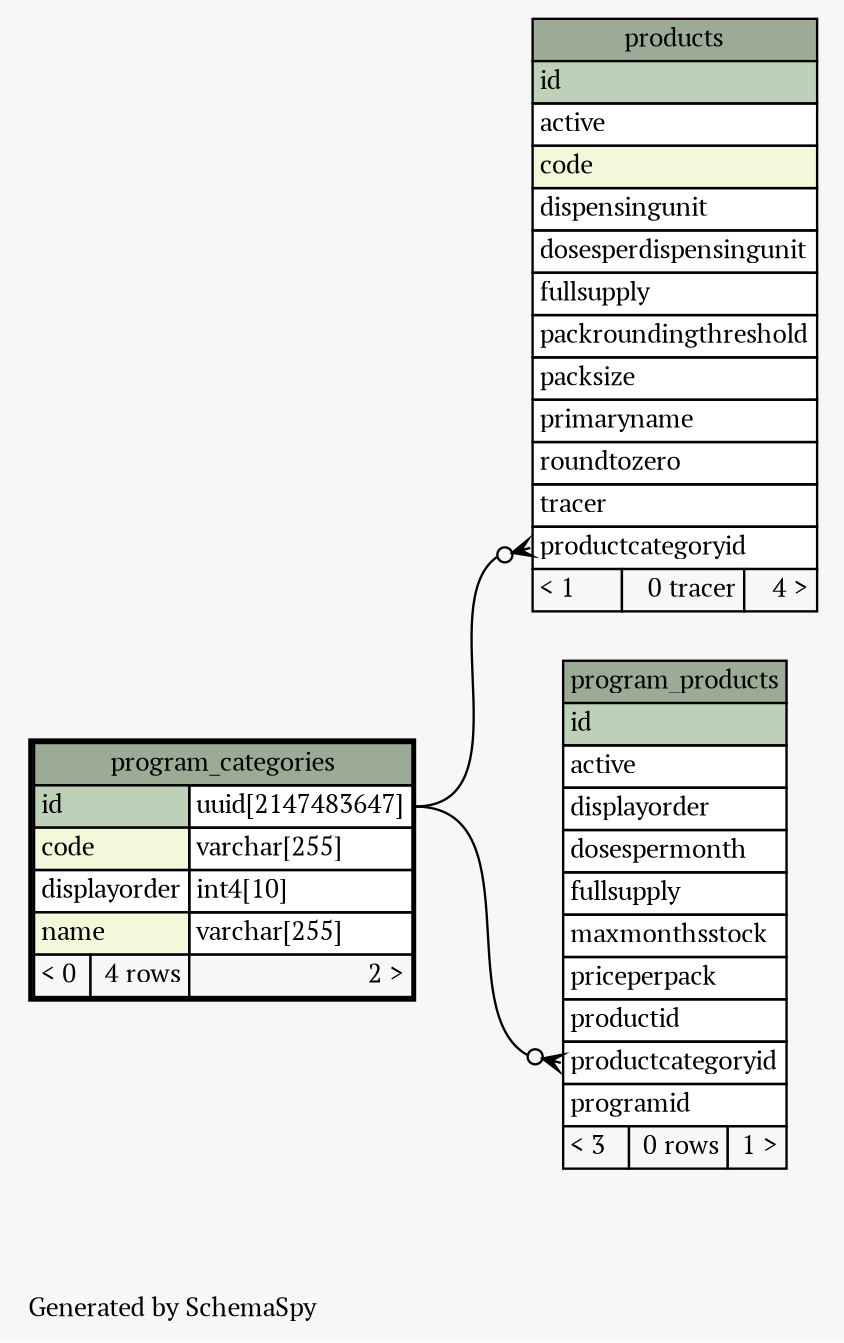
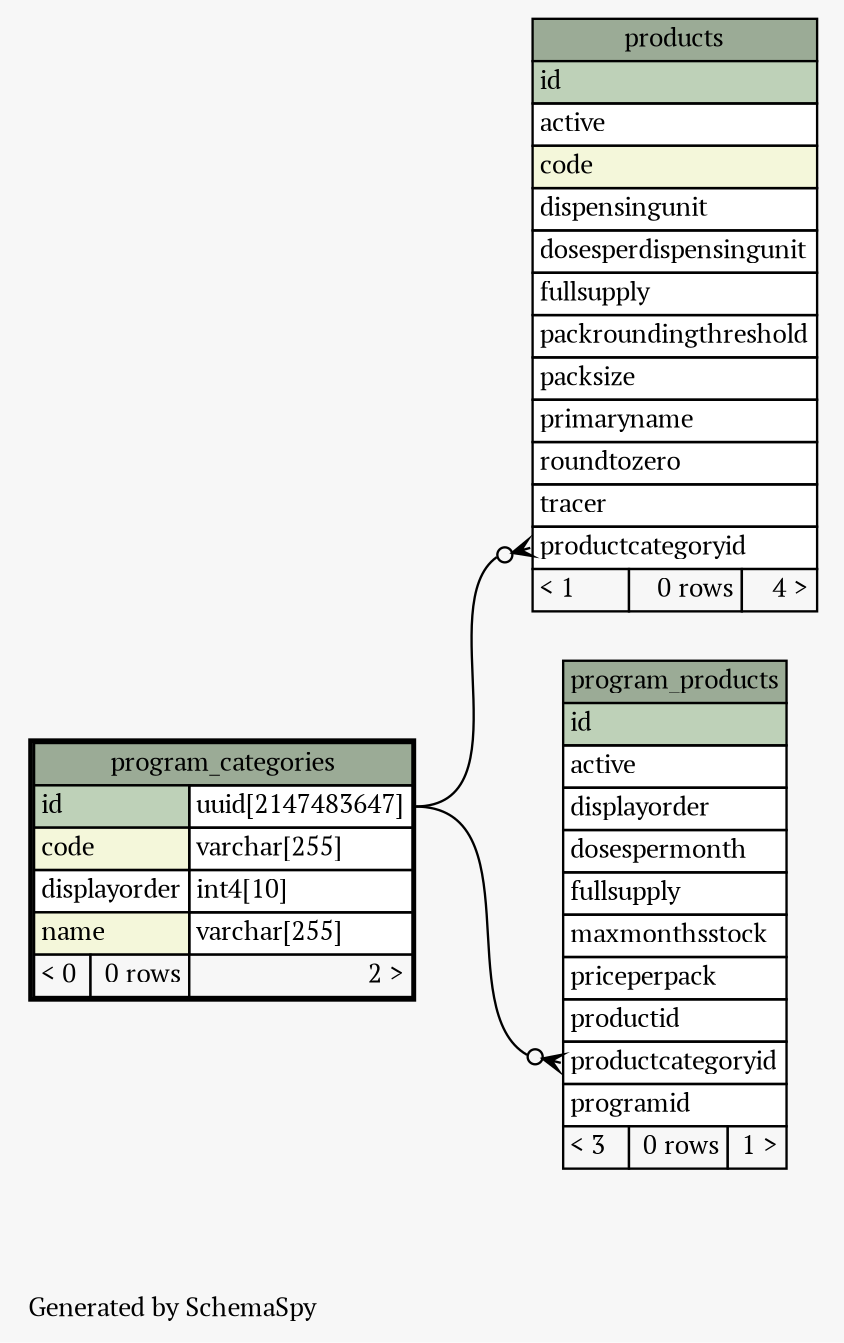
node "products": text "0 tracer" -> "0 rows"
node "program_categories": text "4 rows" -> "0 rows"
